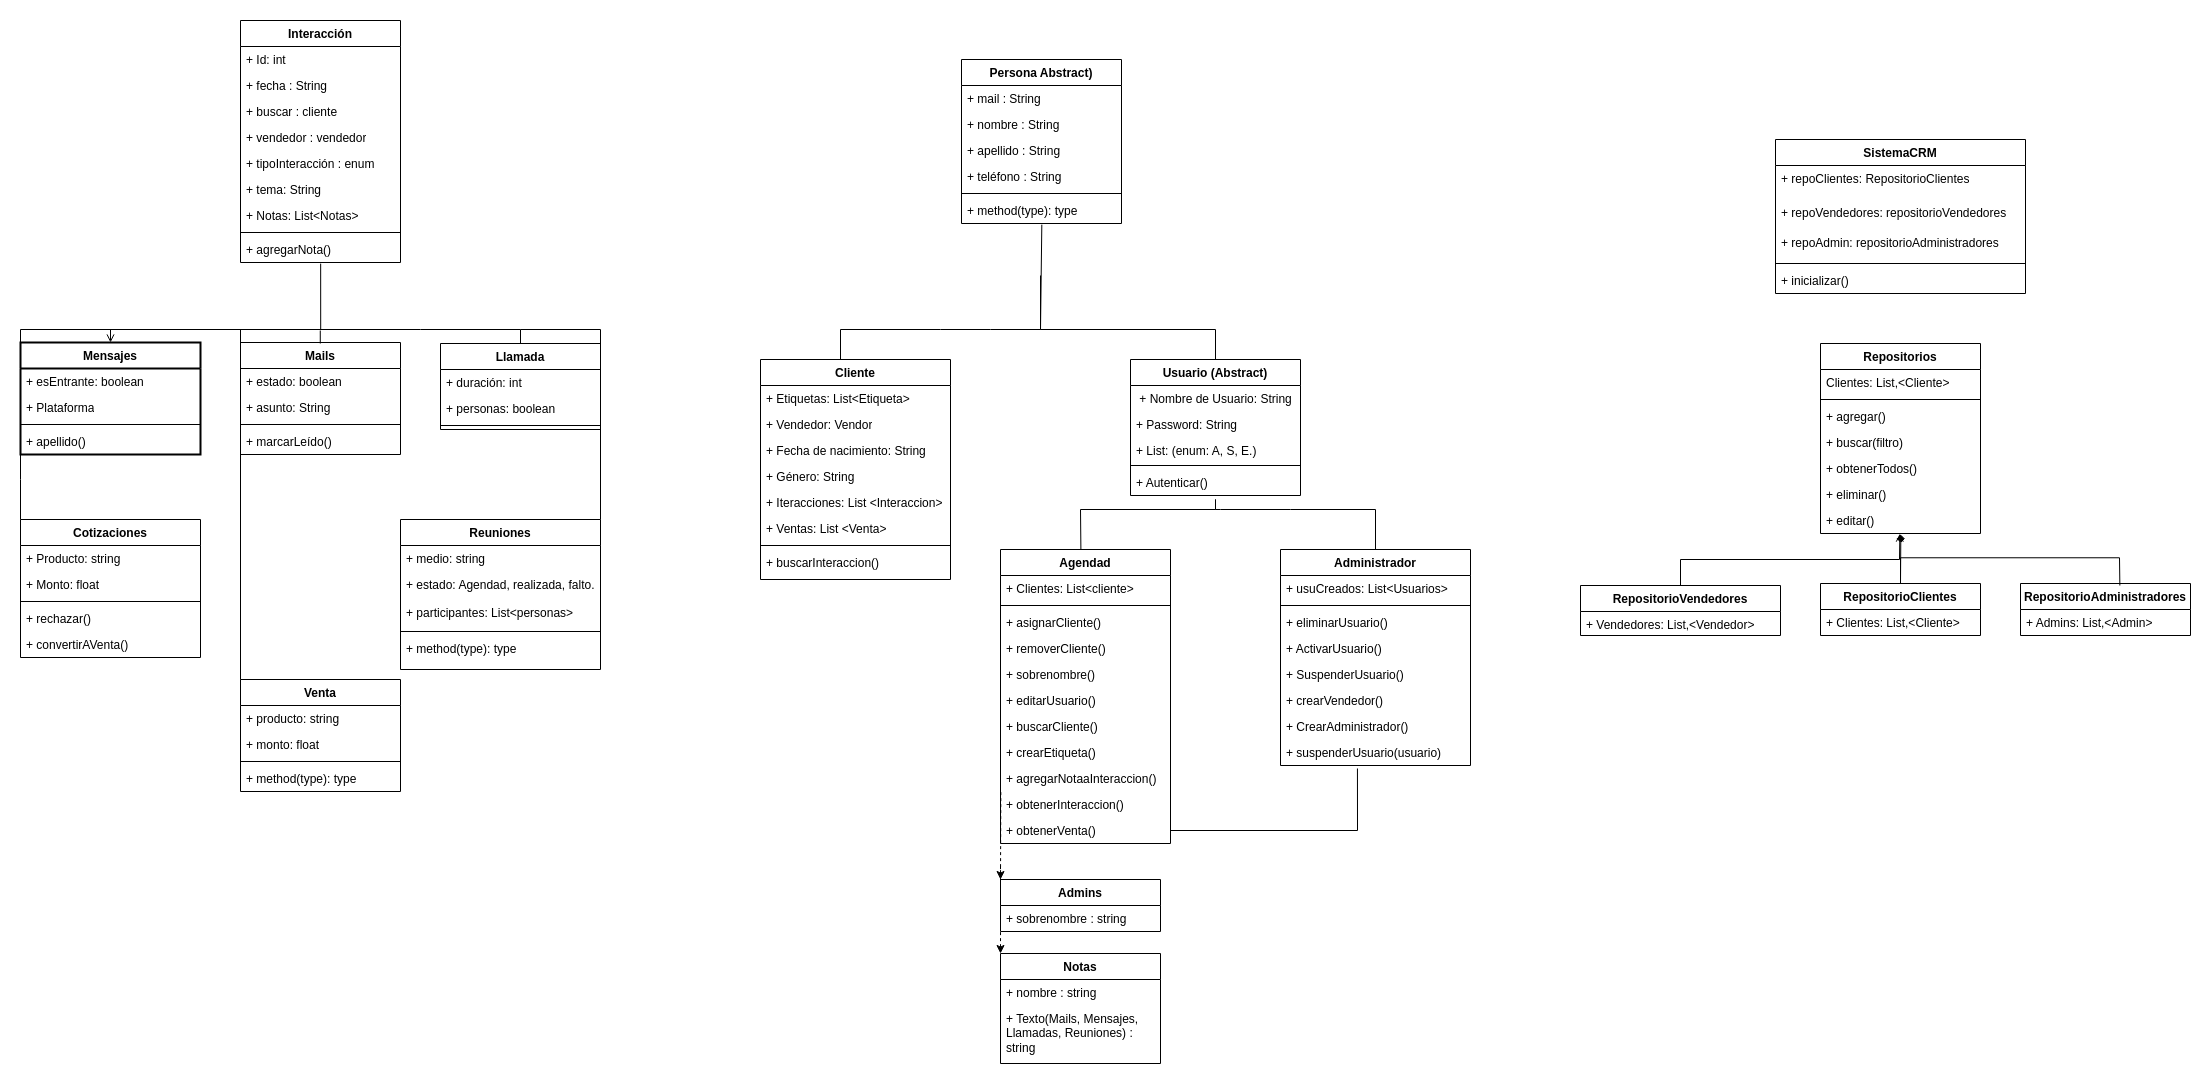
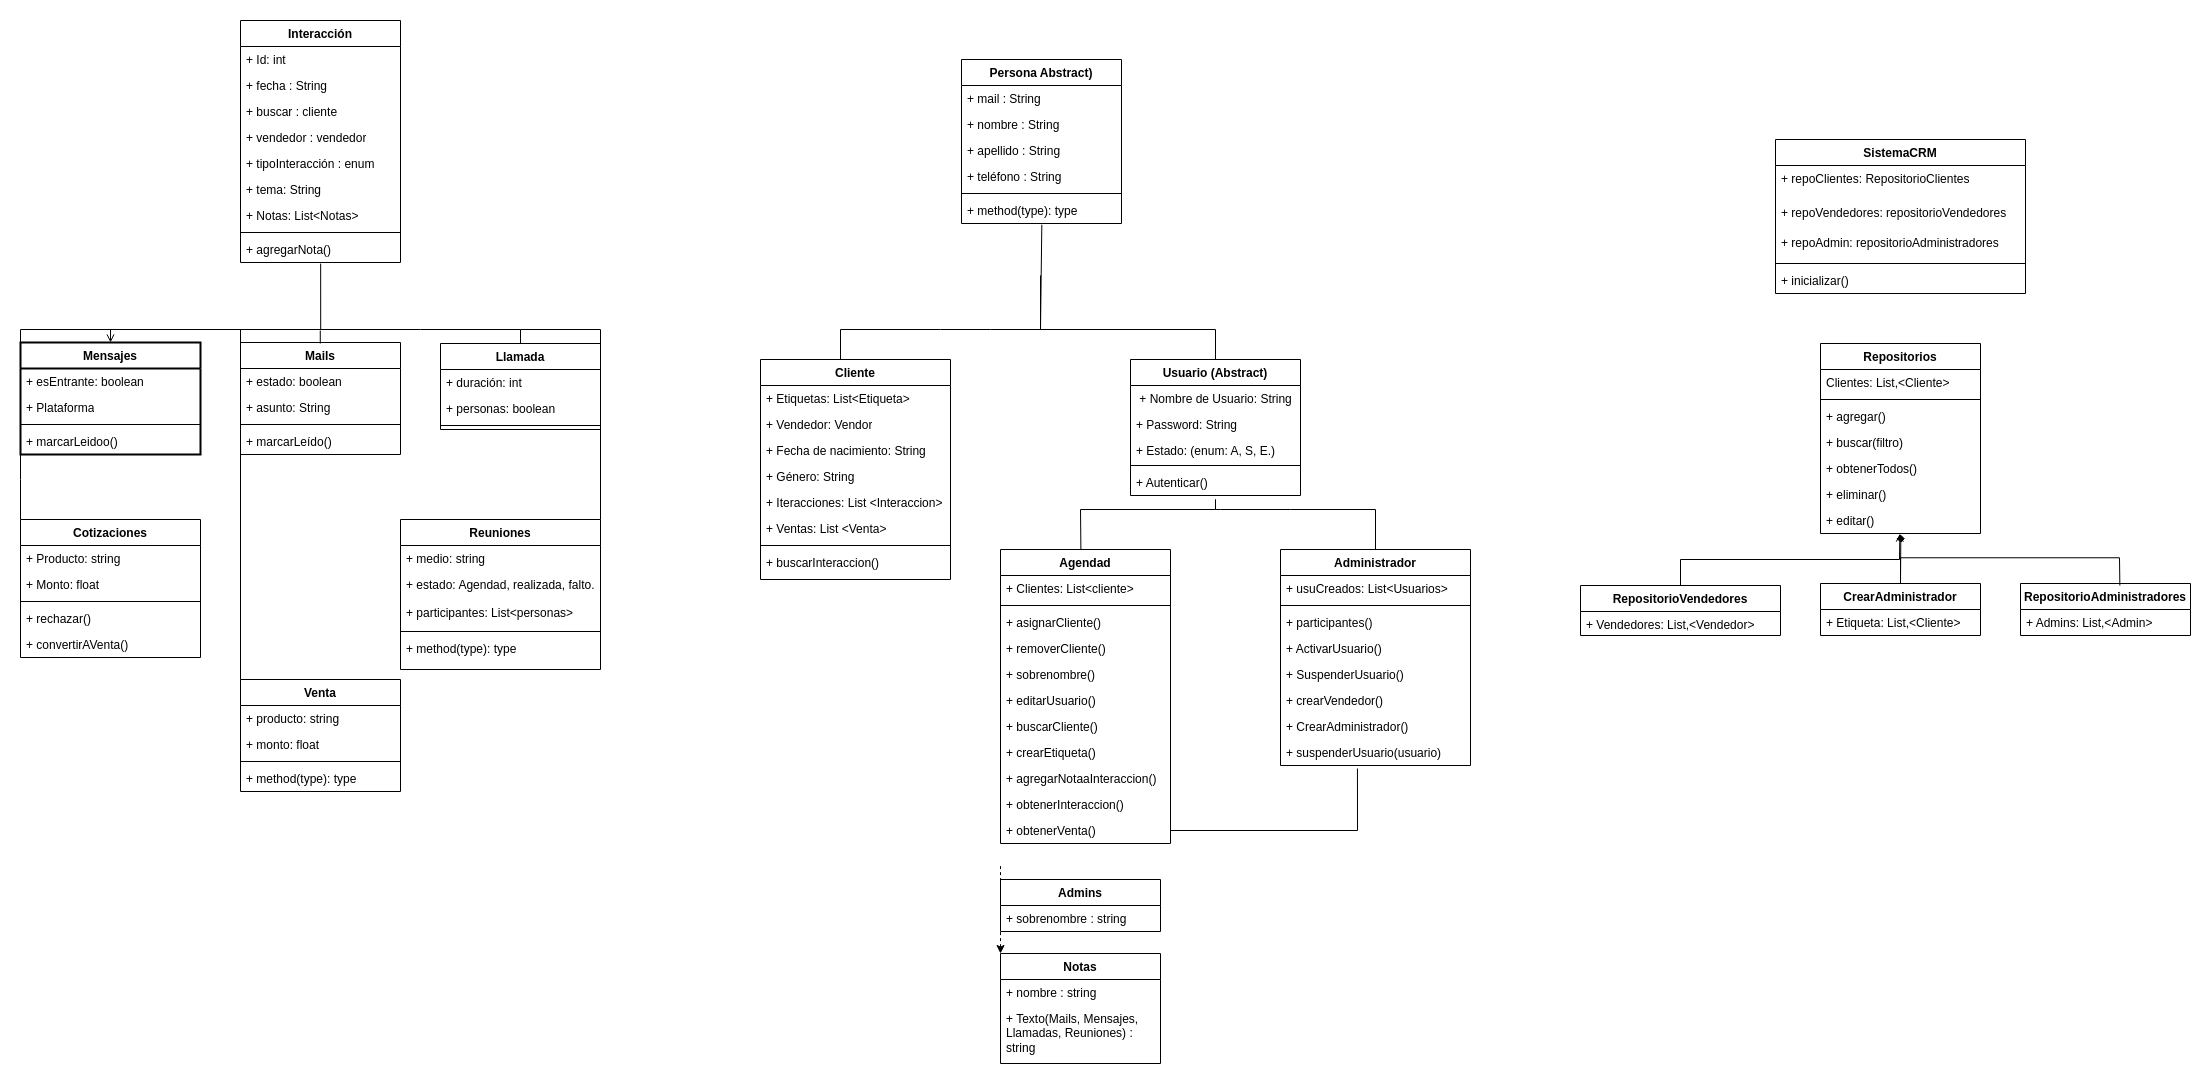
node "+ apellido()": label "+ apellido()" -> "+ marcarLeidoo()"
node "+ List: (enum: A, S, E.)": label "+ List: (enum: A, S, E.)" -> "+ Estado: (enum: A, S, E.)"
node "RepositorioClientes": label "RepositorioClientes" -> "CrearAdministrador"
node "+ eliminarUsuario()": label "+ eliminarUsuario()" -> "+ participantes()"
node "+ Clientes: List,<Cliente>": label "+ Clientes: List,<Cliente>" -> "+ Etiqueta: List,<Cliente>"
edge "+ agregarNotaaInteraccion()" -> "Admins": removed
